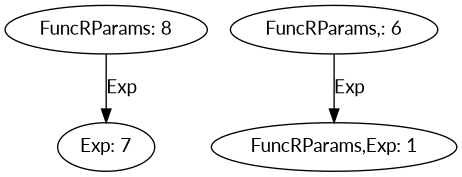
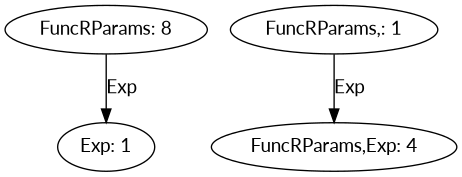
node "FuncRParams,: 6": label "FuncRParams,: 6" -> "FuncRParams,: 1"
node "Exp: 7": label "Exp: 7" -> "Exp: 1"
node "FuncRParams,Exp: 1": label "FuncRParams,Exp: 1" -> "FuncRParams,Exp: 4"
